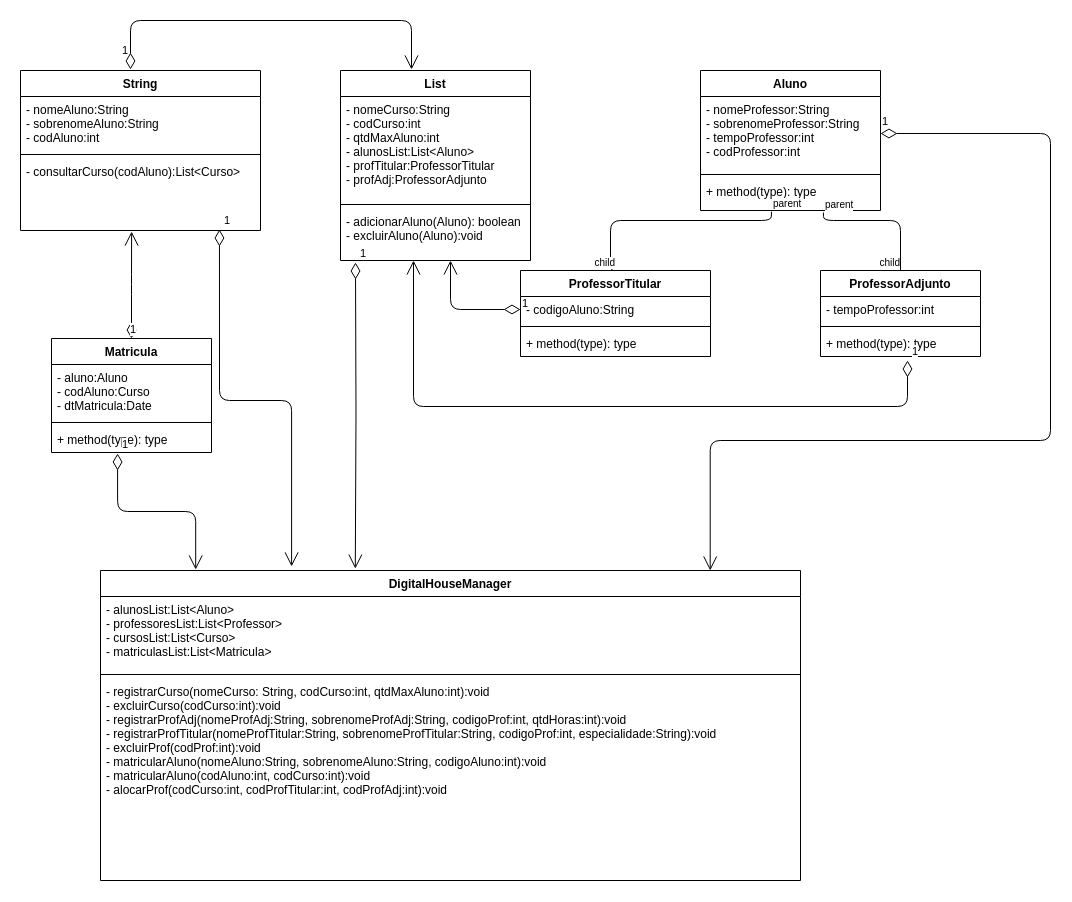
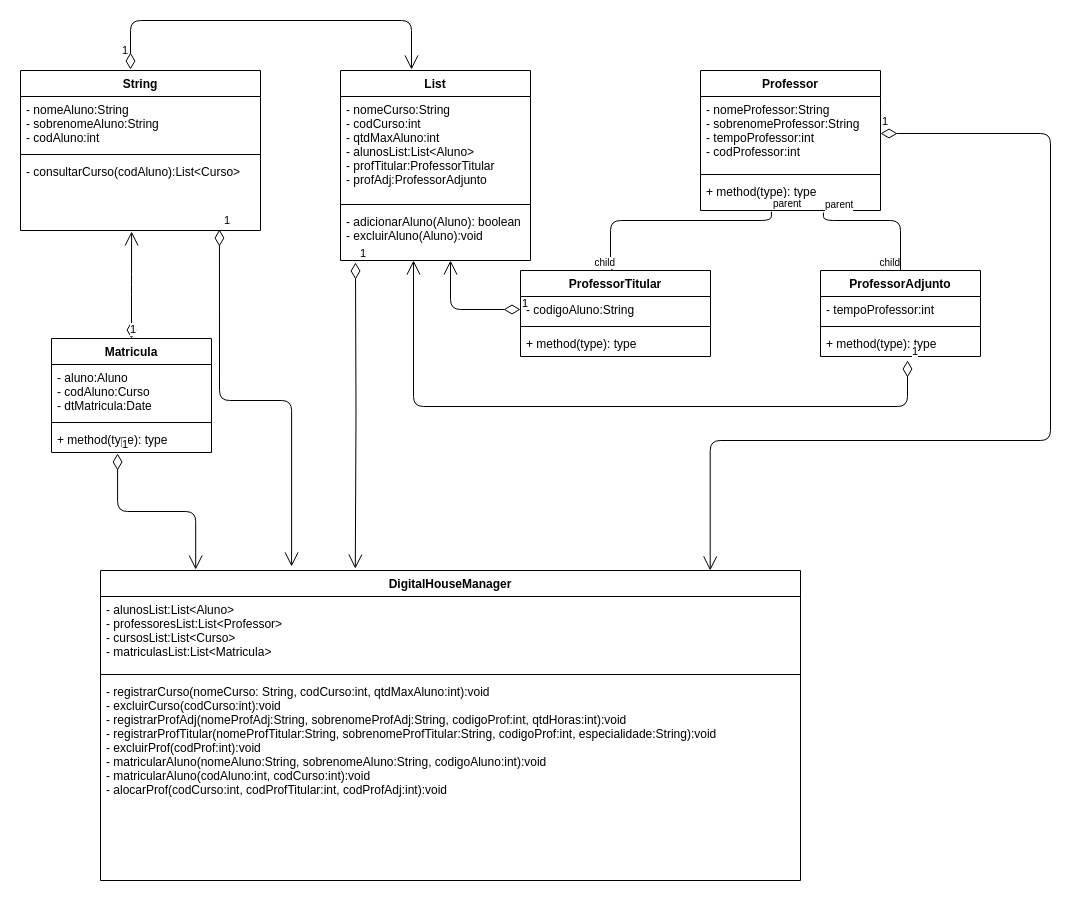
node "Aluno": label "Aluno" -> "Professor"
